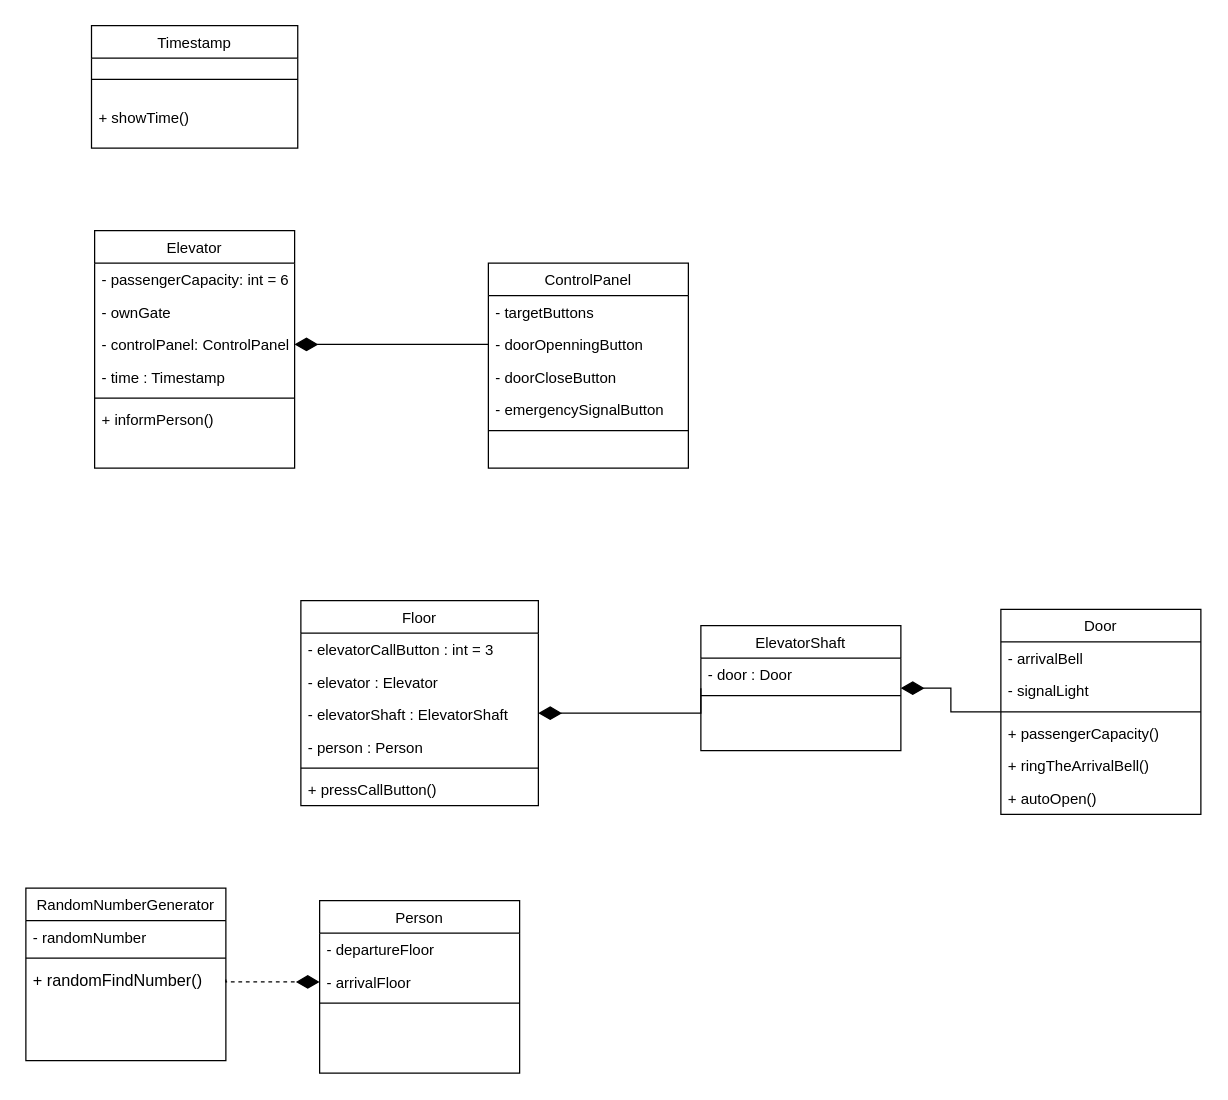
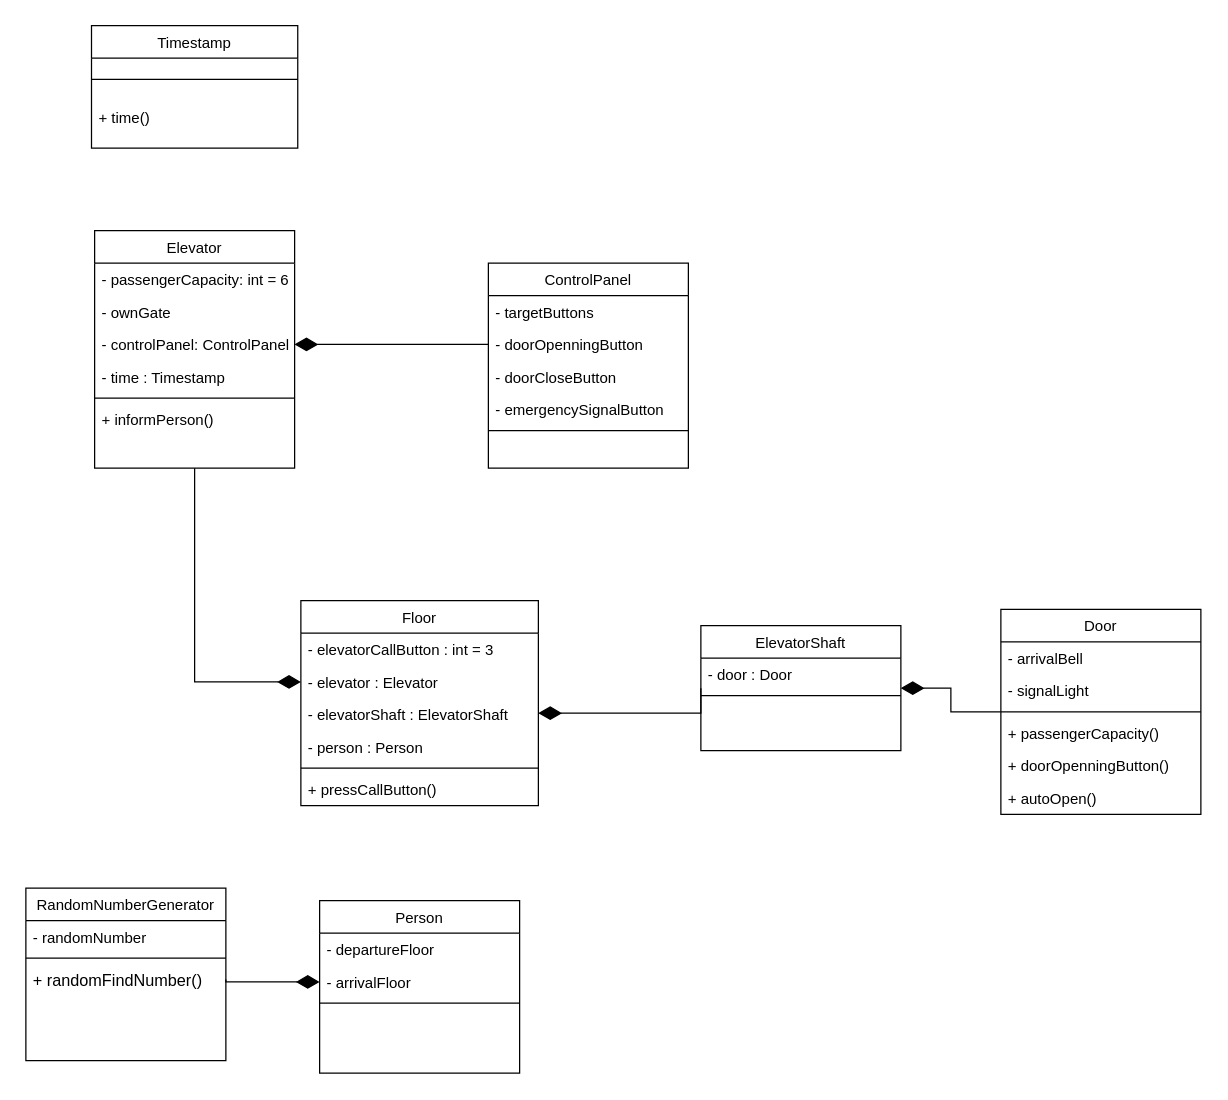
node "+ showTime()": label "+ showTime()" -> "+ time()"
edge "Elevator" -> "- elevator : Elevator": added
node "+ ringTheArrivalBell()": label "+ ringTheArrivalBell()" -> "+ doorOpenningButton()"
edge "+ randomFindNumber()" -> "- arrivalFloor": style dashed -> solid
